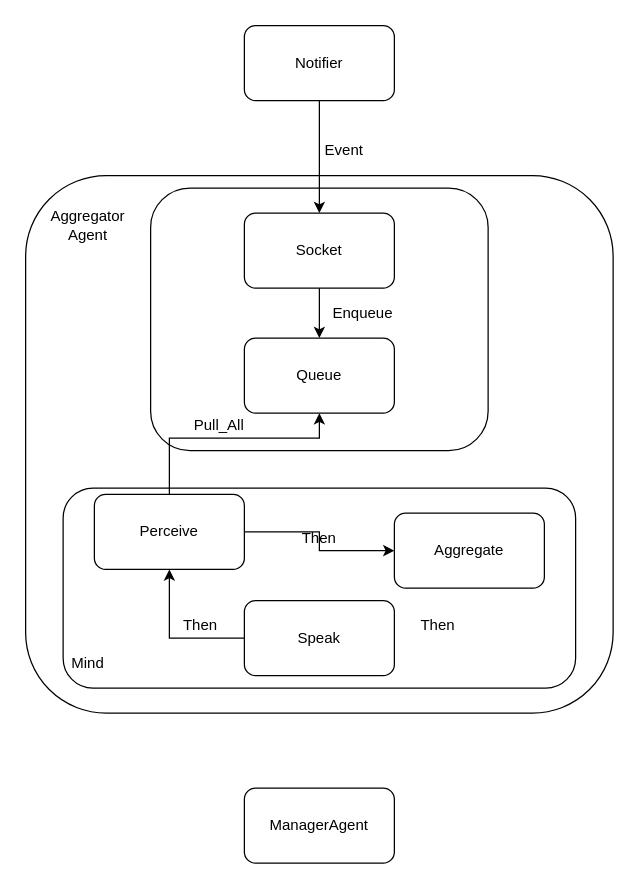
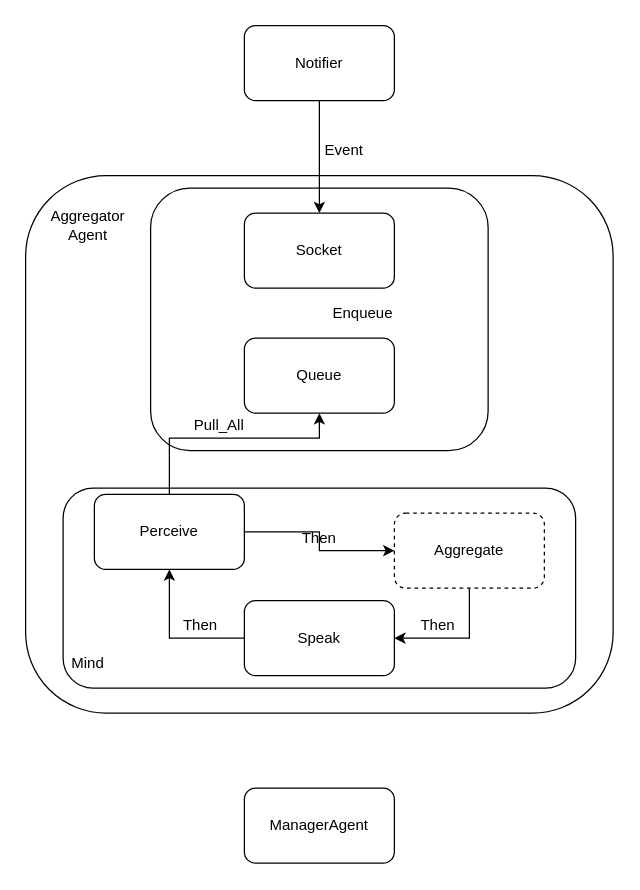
edge "Socket" -> "Queue": removed
node "Aggregate": style solid -> dashed
edge "Aggregate" -> "Speak": added
